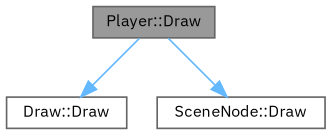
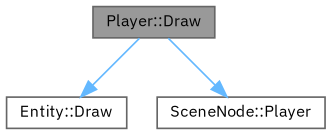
node "Draw::Draw": label "Draw::Draw" -> "Entity::Draw"
node "SceneNode::Draw": label "SceneNode::Draw" -> "SceneNode::Player"
